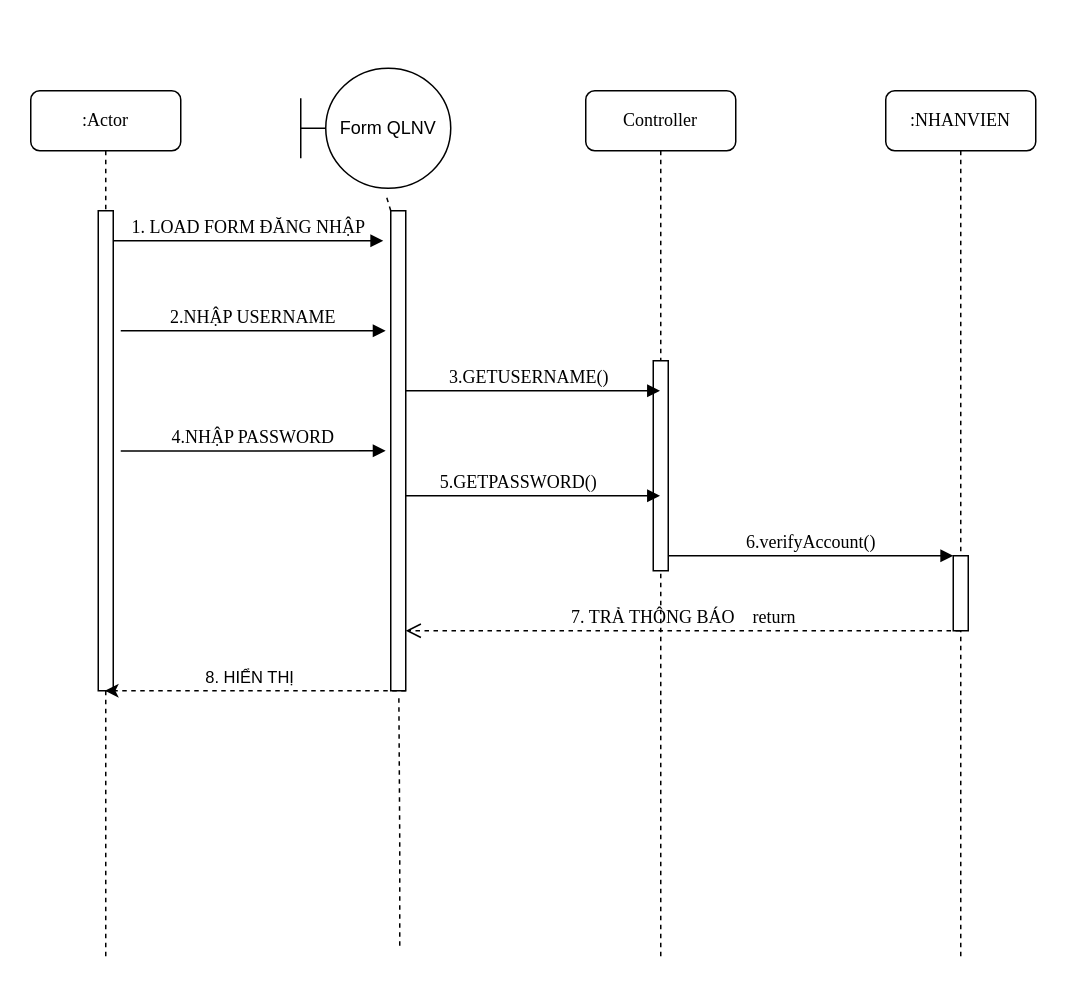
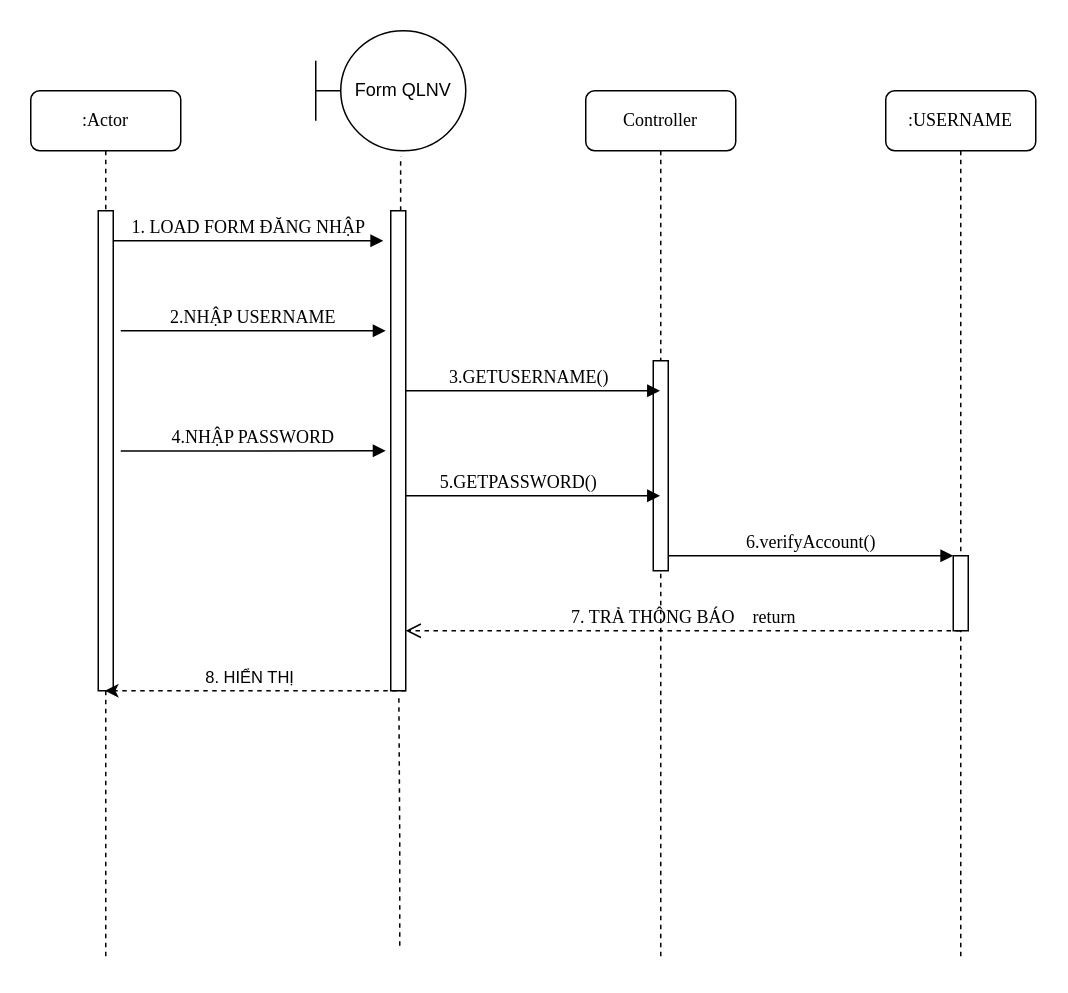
node ":NHANVIEN": label ":NHANVIEN" -> ":USERNAME"
node "Form QLNV": moved (376, 128) -> (391, 91)
